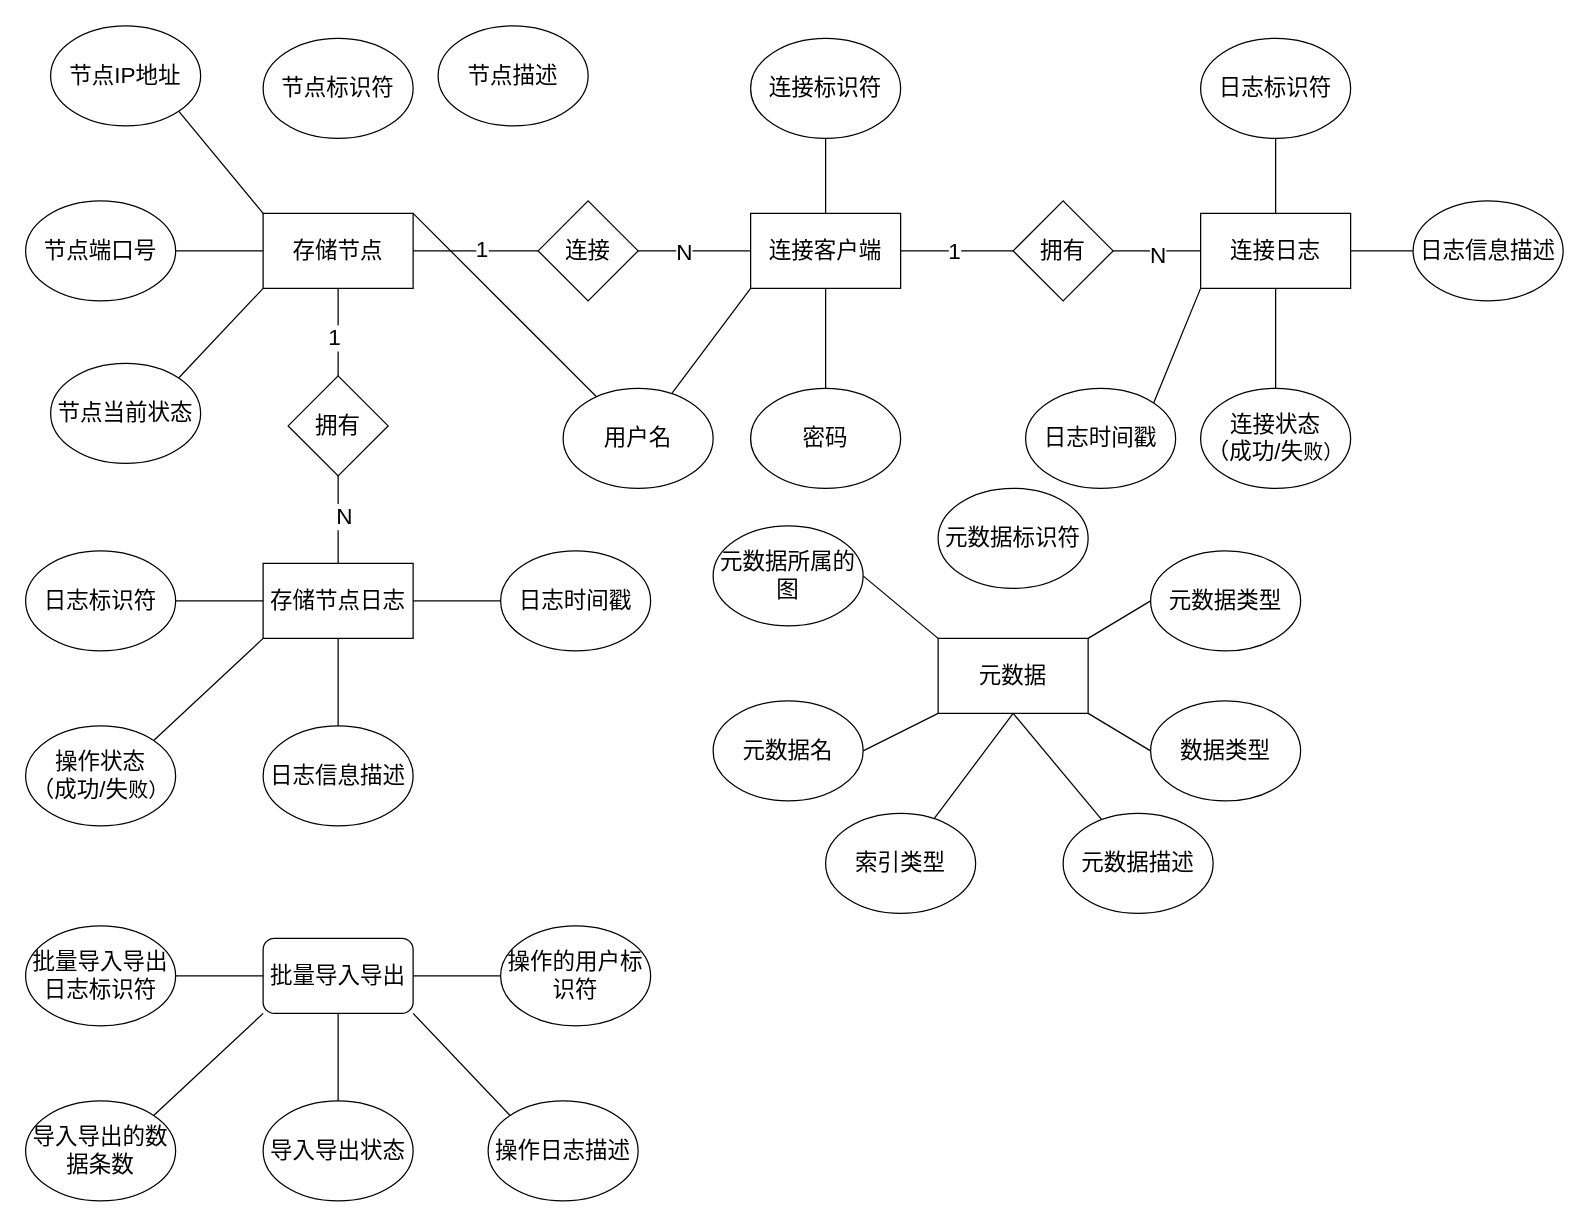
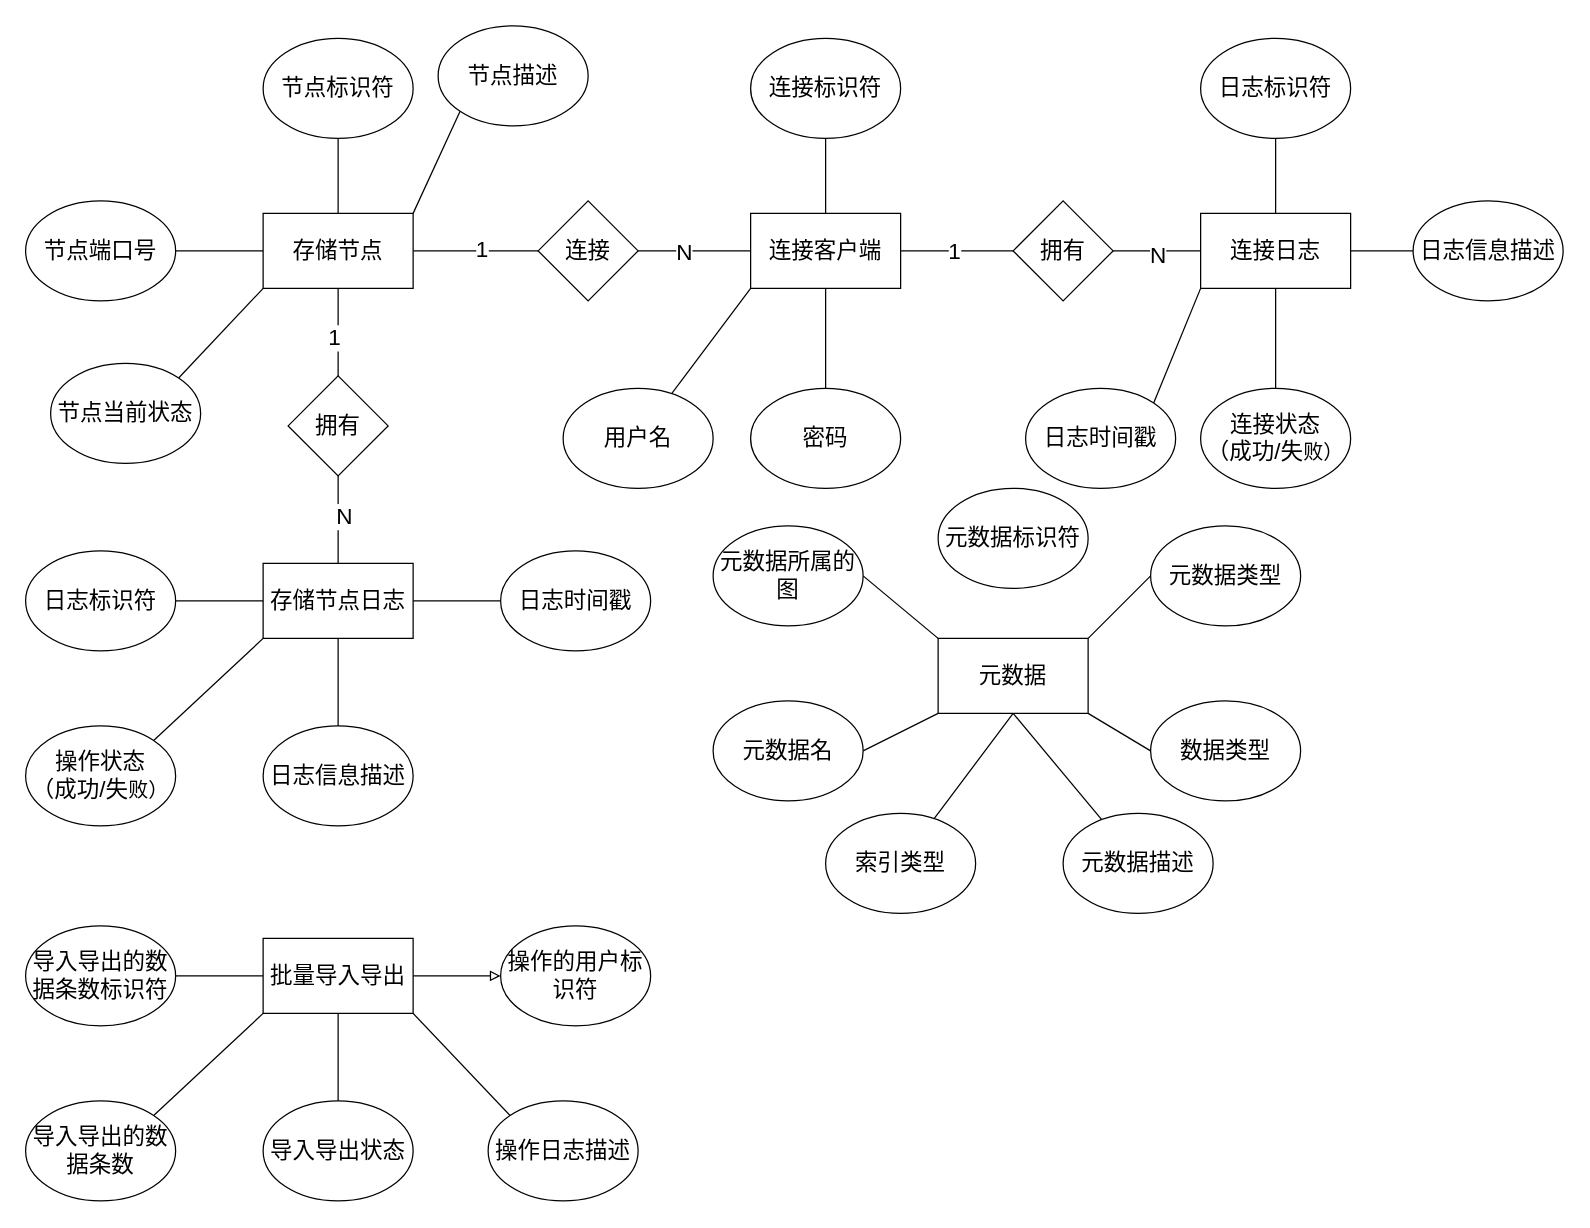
node "节点IP地址": removed
edge "节点IP地址" -- "存储节点": removed
edge "节点标识符" -- "存储节点": added
edge "存储节点" -- "用户名": now "存储节点" -- "节点描述"
node "元数据类型": moved (1226, 601) -> (1226, 576)
node "批量导入导出日志标识符": label "批量导入导出日志标识符" -> "导入导出的数据条数标识符"
node "批量导入导出": shape rounded rectangle -> rectangle
edge "批量导入导出" -- "操作的用户标识符": arrowhead none -> block
